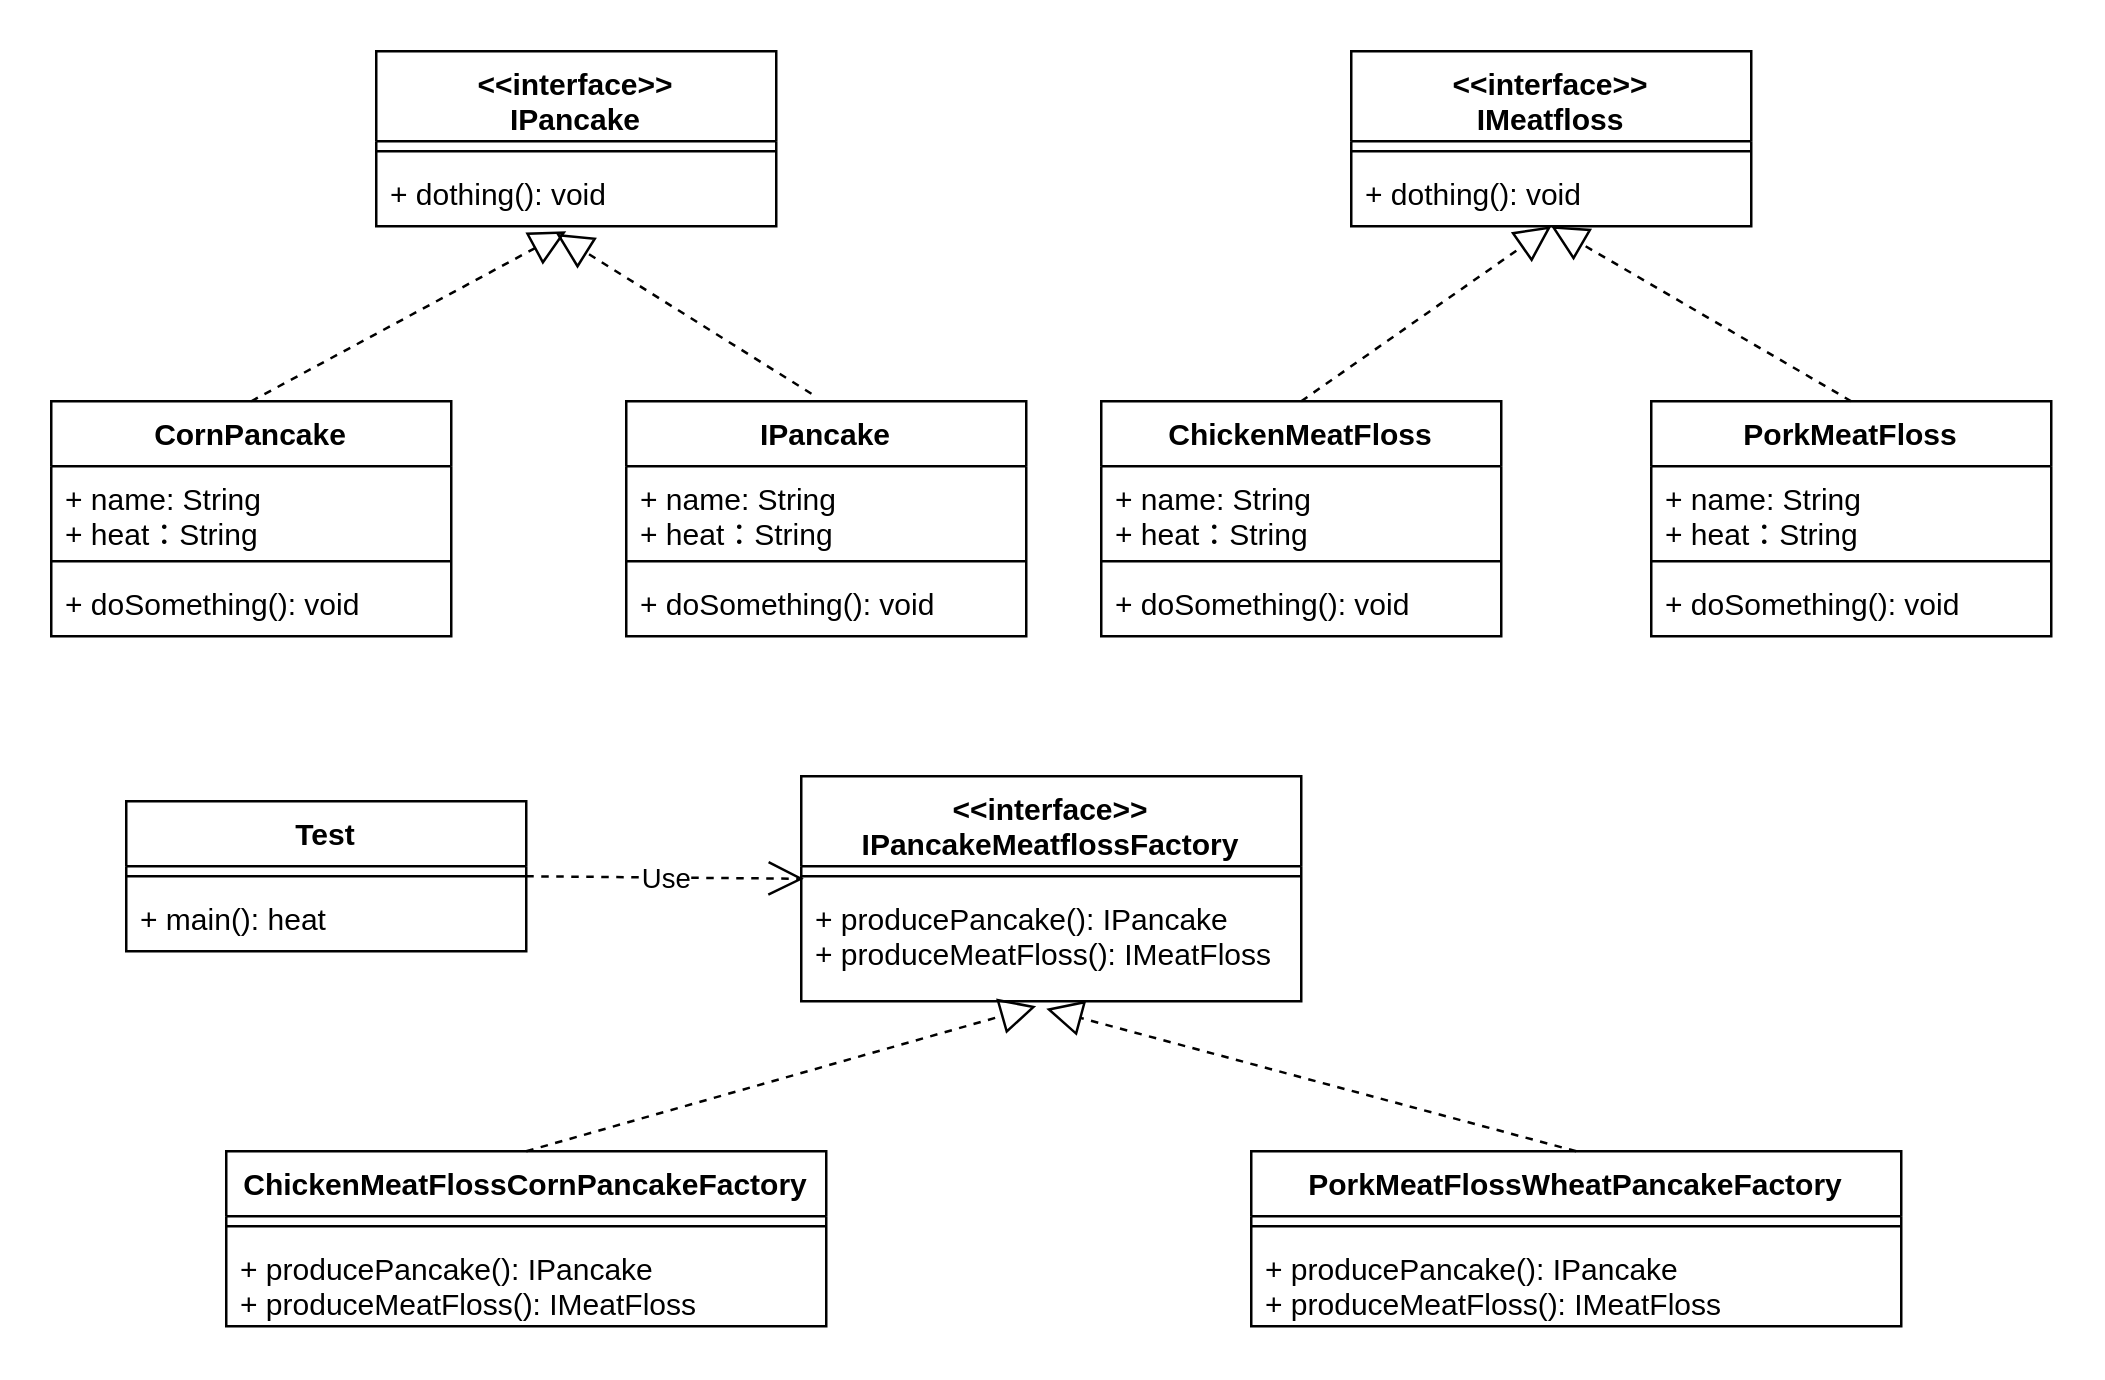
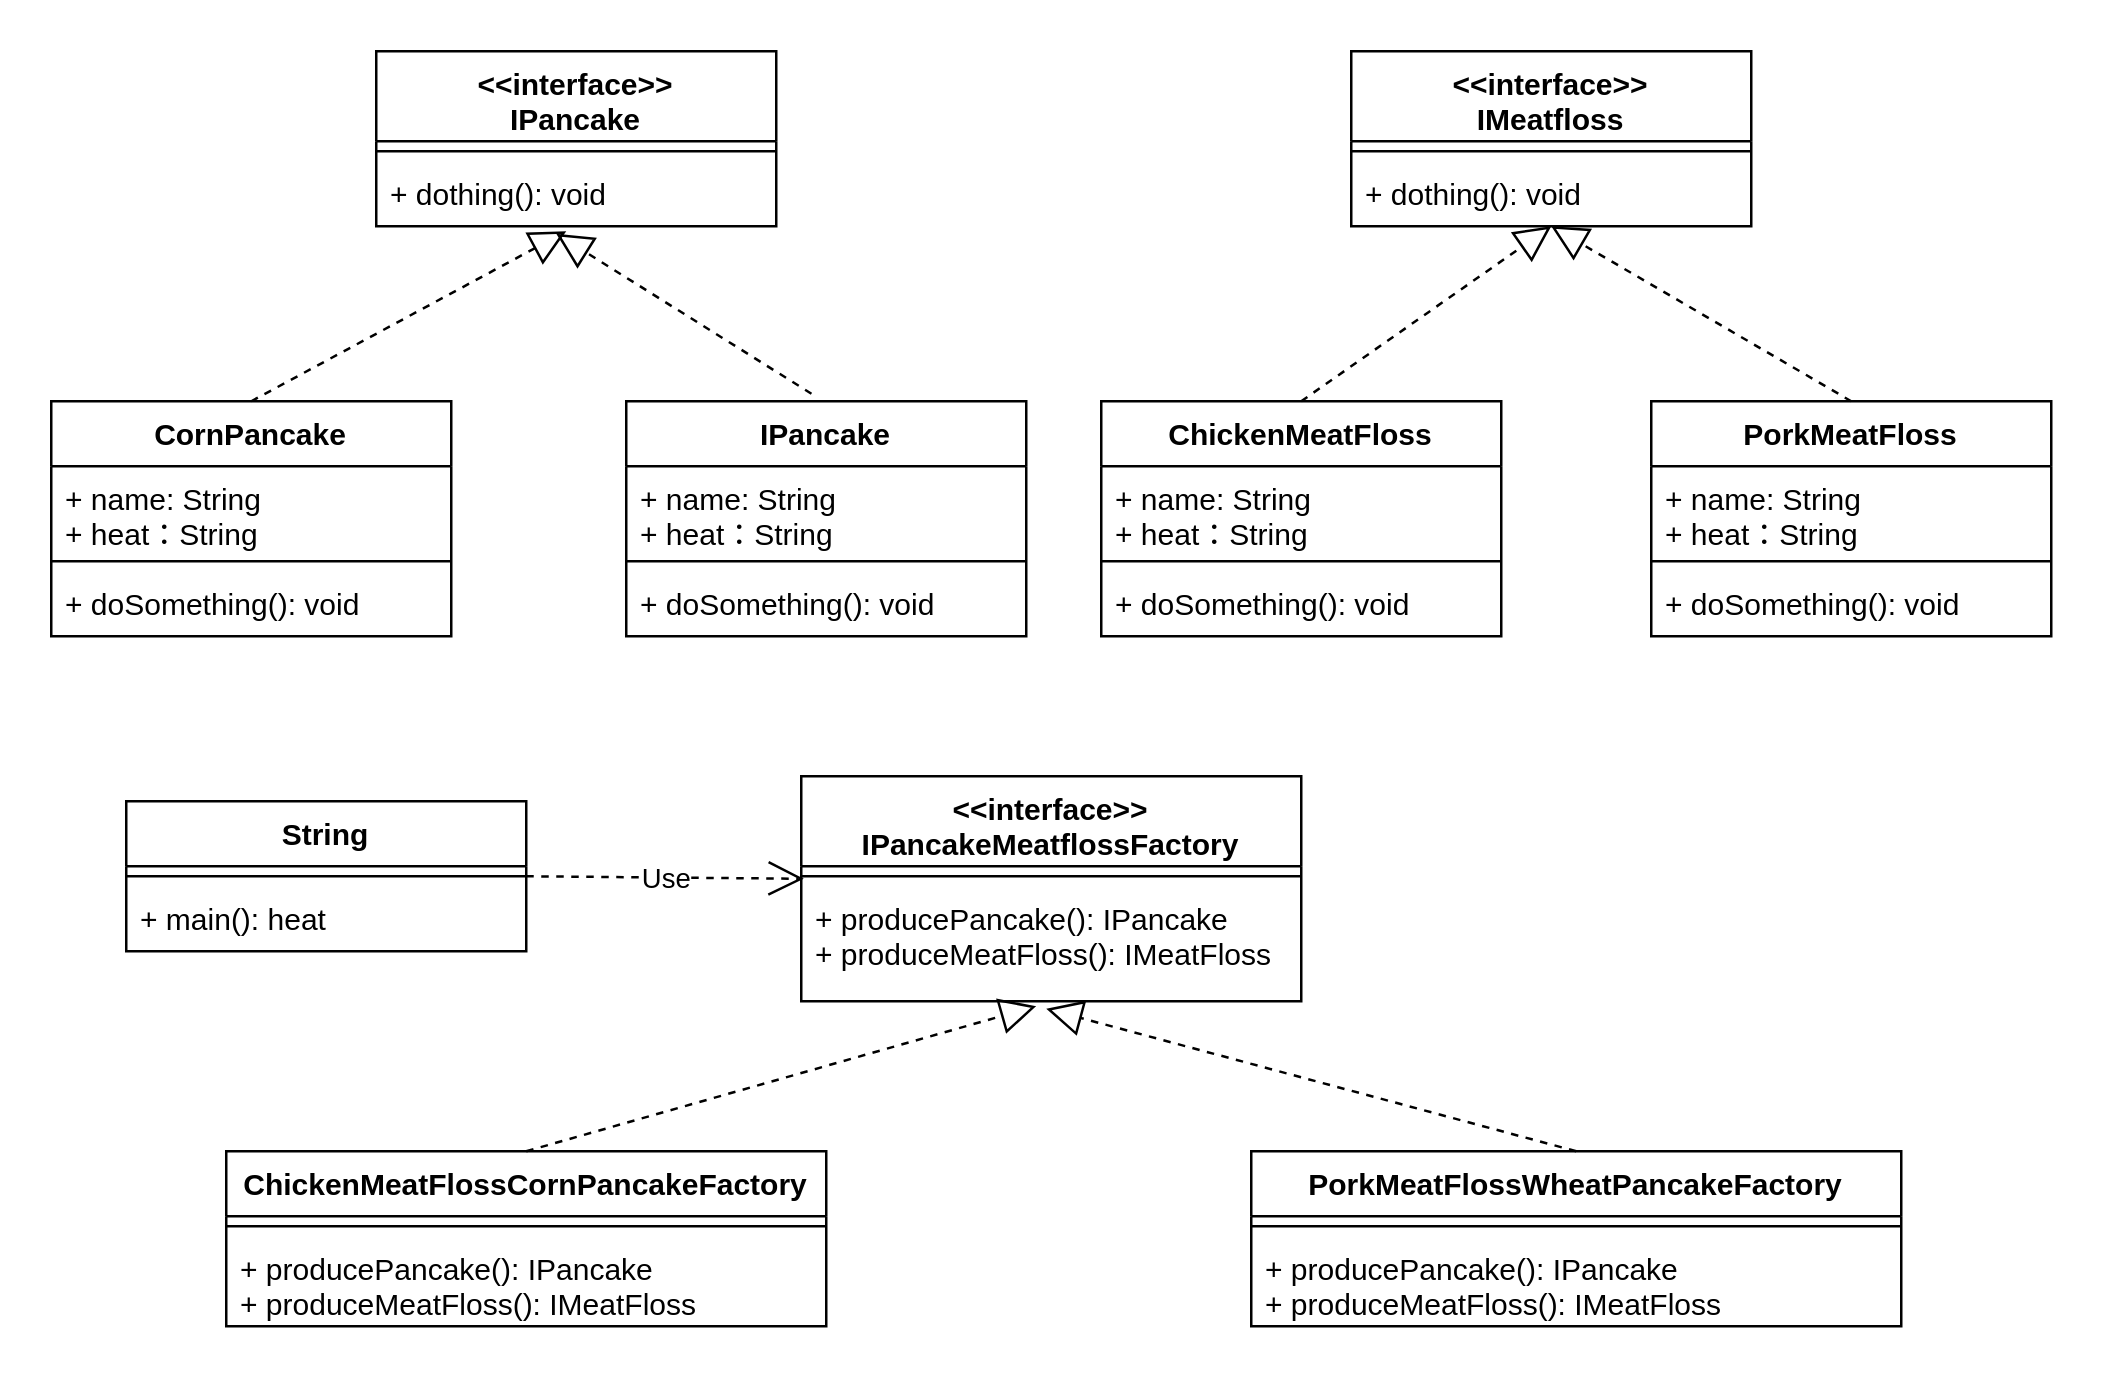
node "Test": label "Test" -> "String"
